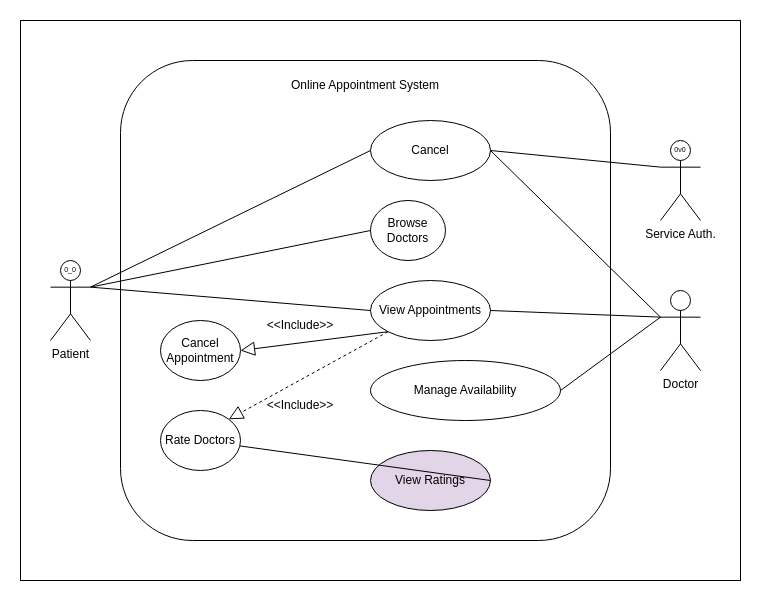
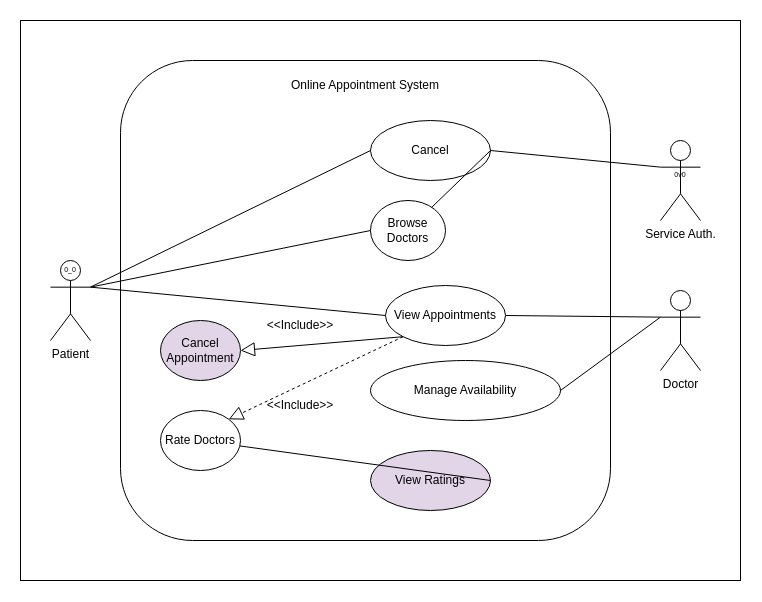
node "0ν0": moved (681, 151) -> (681, 176)
edge "Cancel" -- "Doctor": now "Cancel" -- "Browse Doctors"
node "View Appointments": moved (431, 311) -> (446, 316)
node "Cancel Appointment": fillcolor #ffffff -> #e1d5e7
